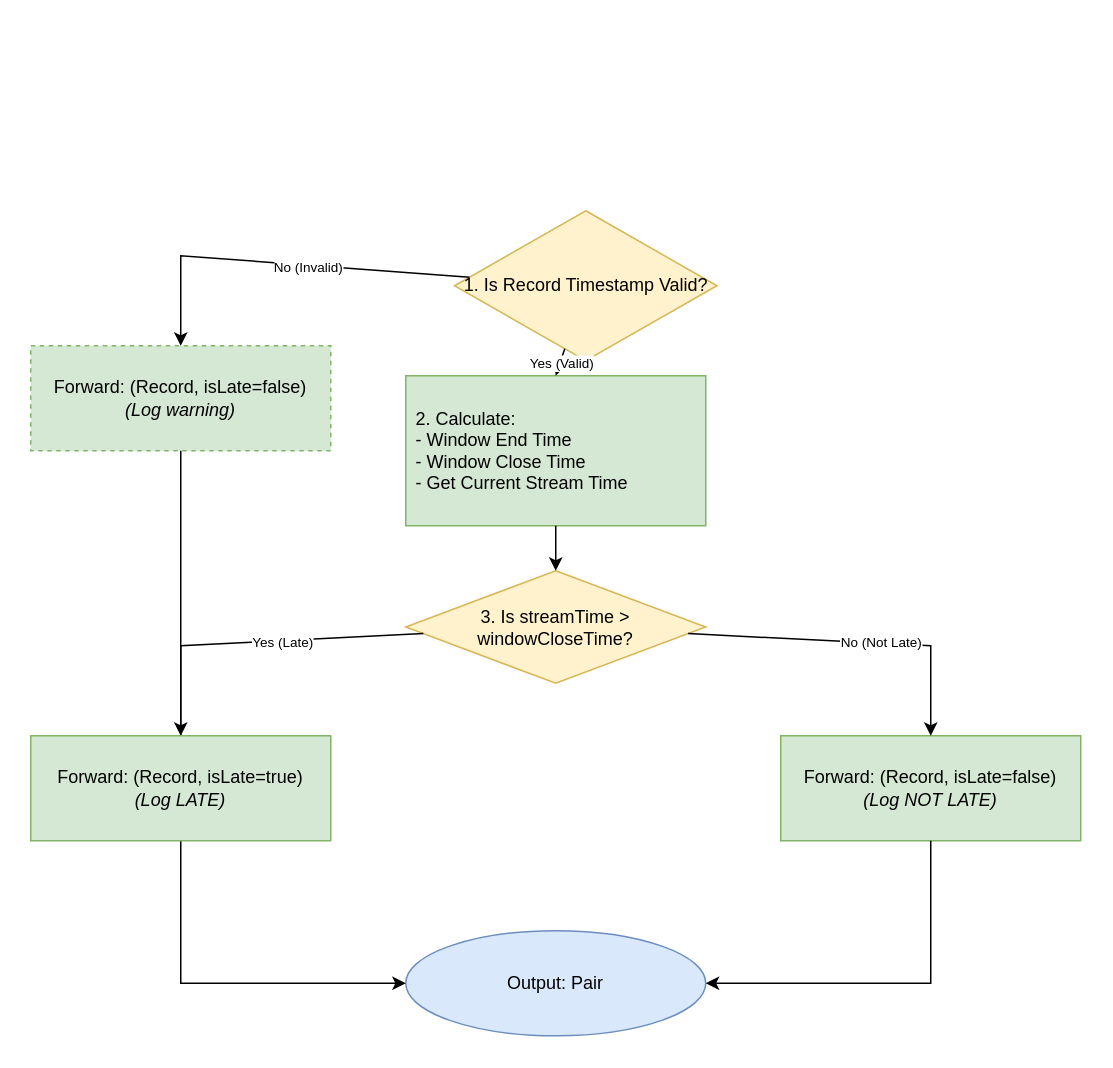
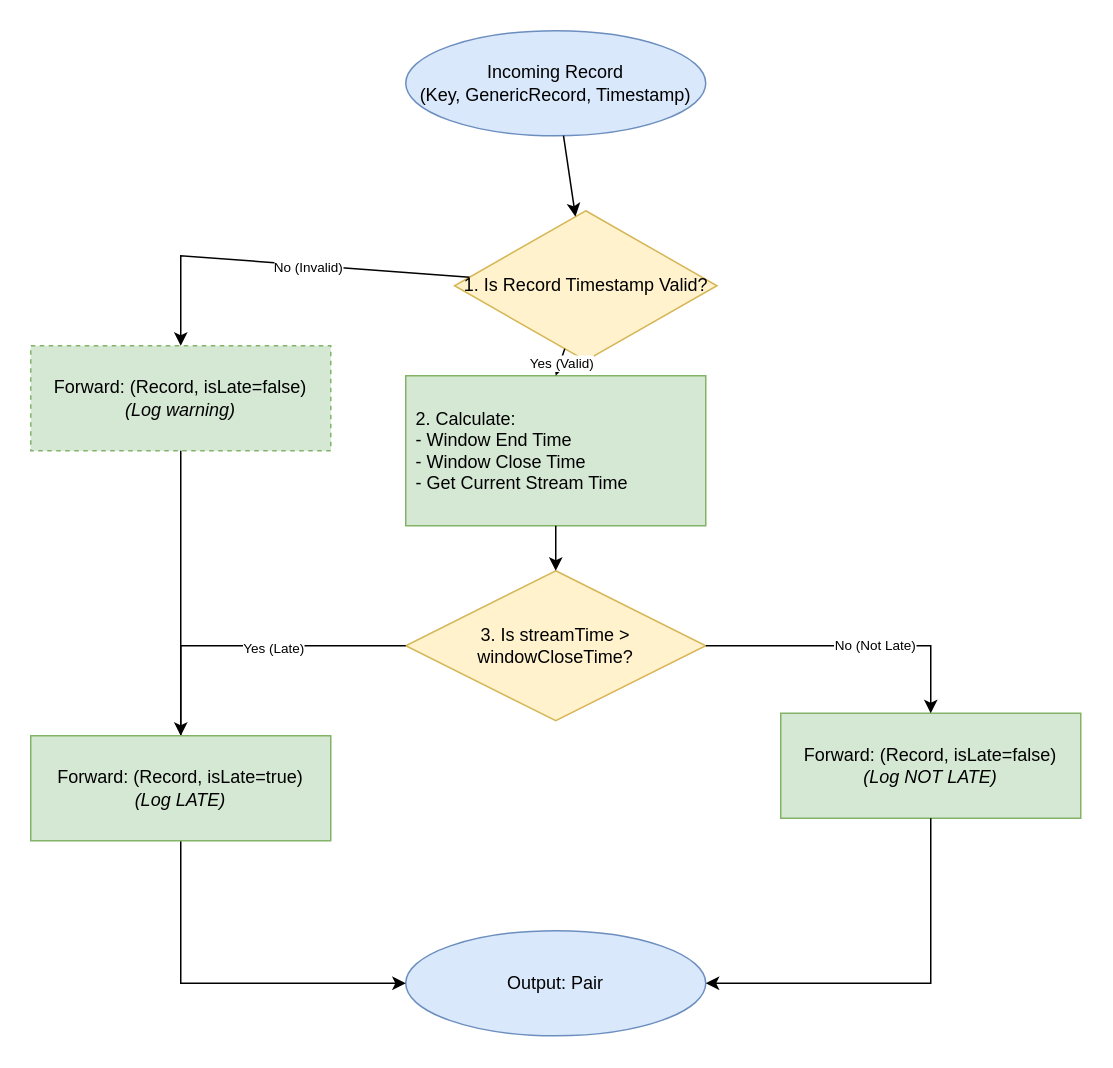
node "Incoming Record (Key, GenericRecord, Timestamp)": added
edge "Incoming Record (Key, GenericRecord, Timestamp)" -> "1. Is Record Timestamp Valid?": added
node "3. Is streamTime > windowCloseTime?": size 300x113 -> 300x150
node "Forward: (Record, isLate=false) (Log NOT LATE)": moved (931, 788) -> (931, 766)
